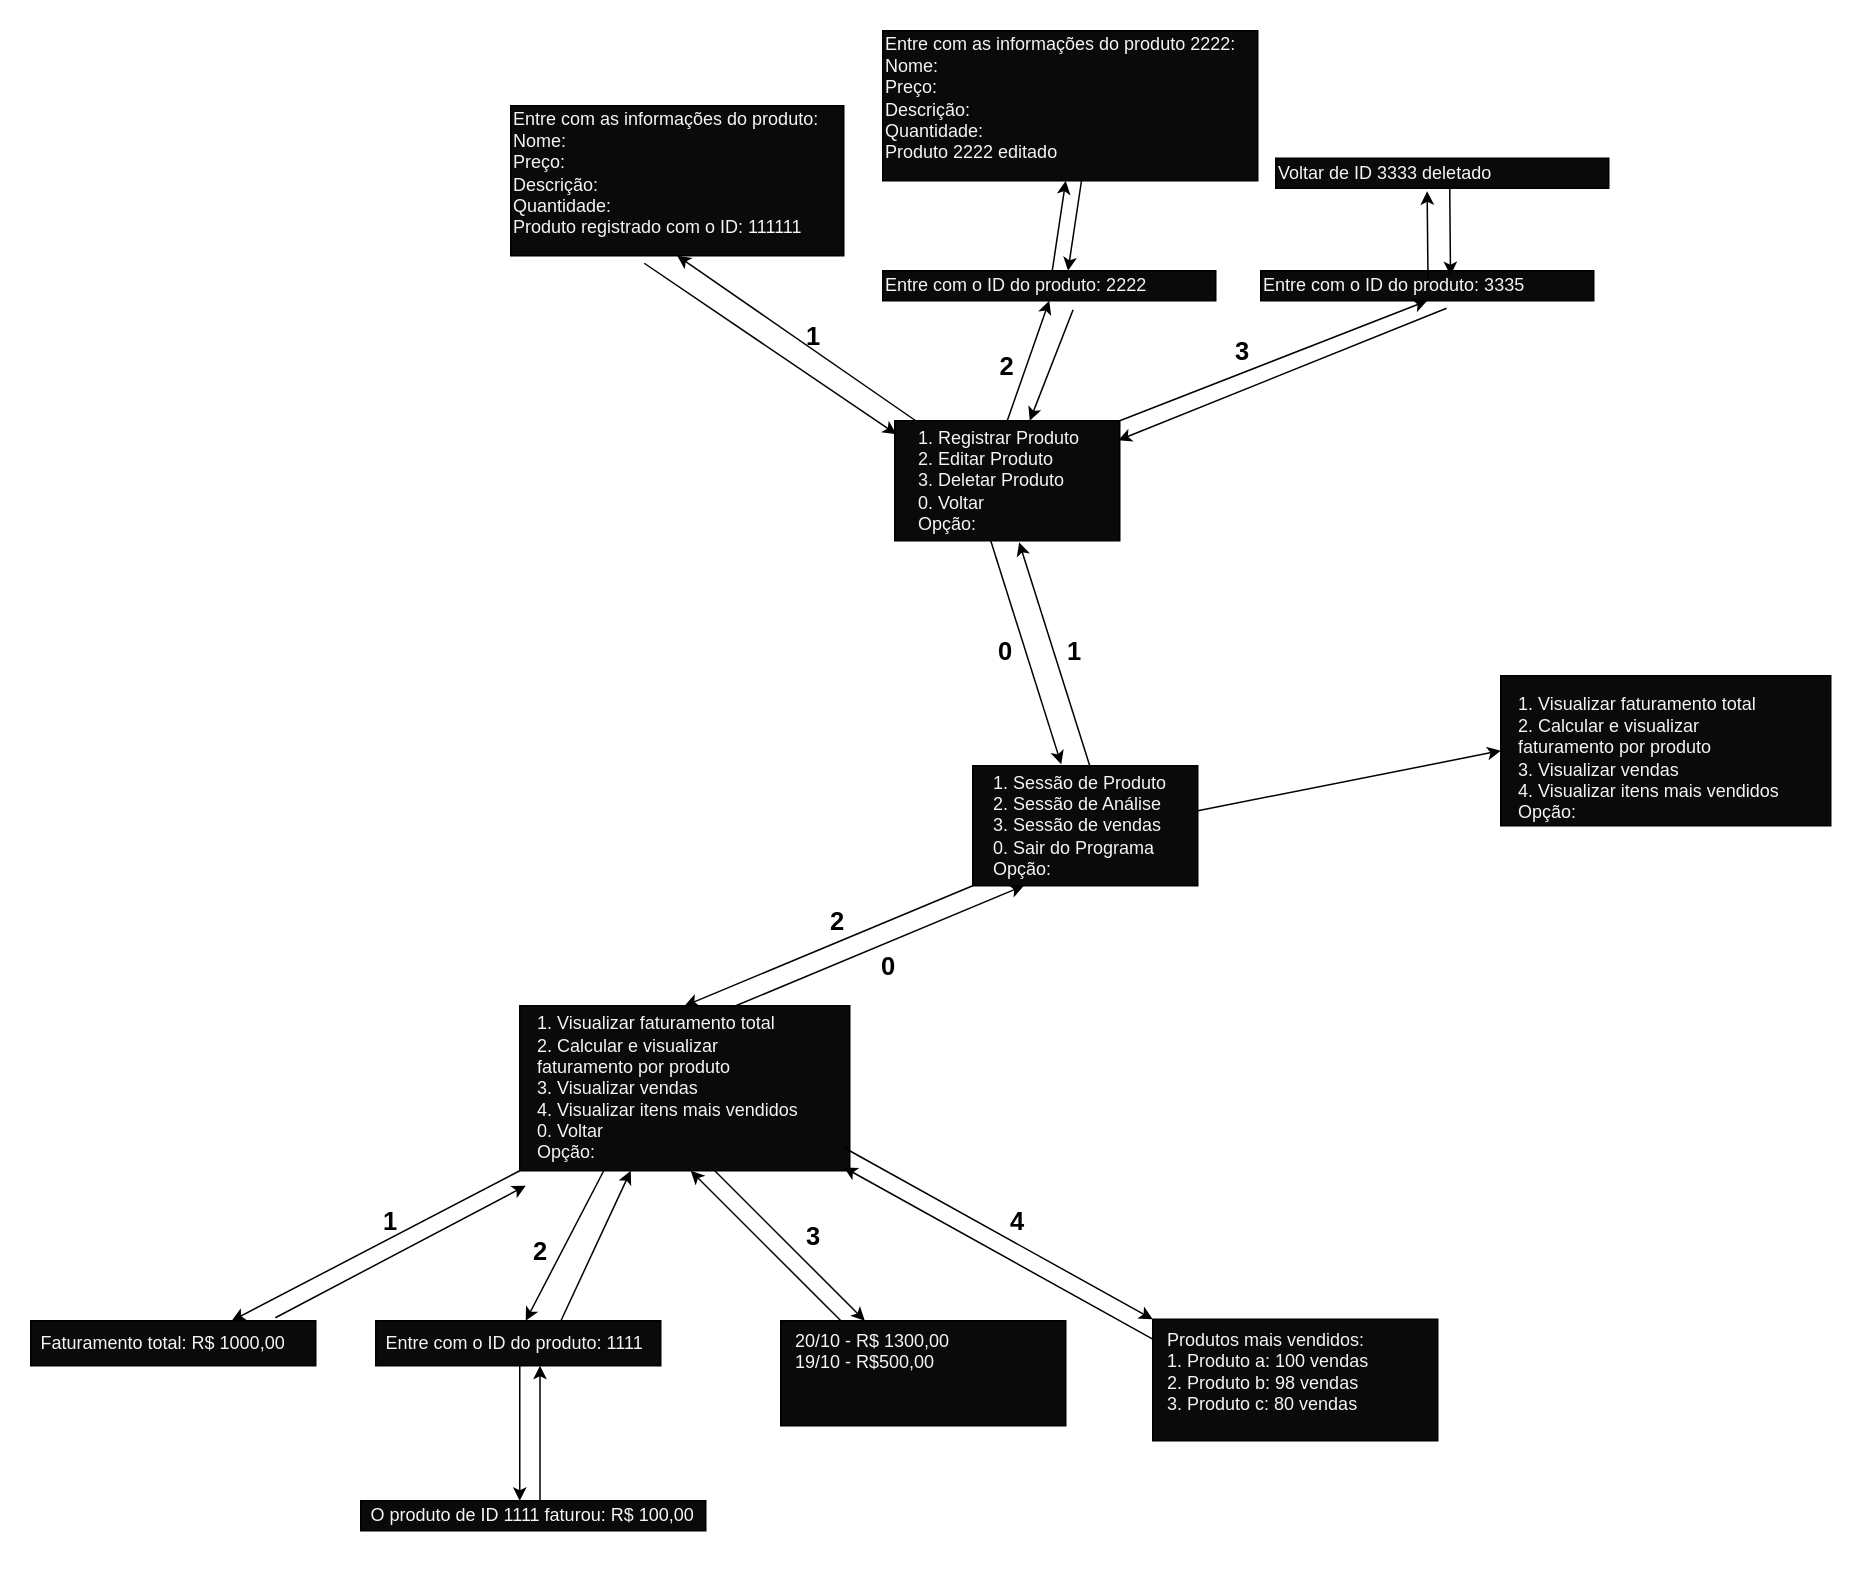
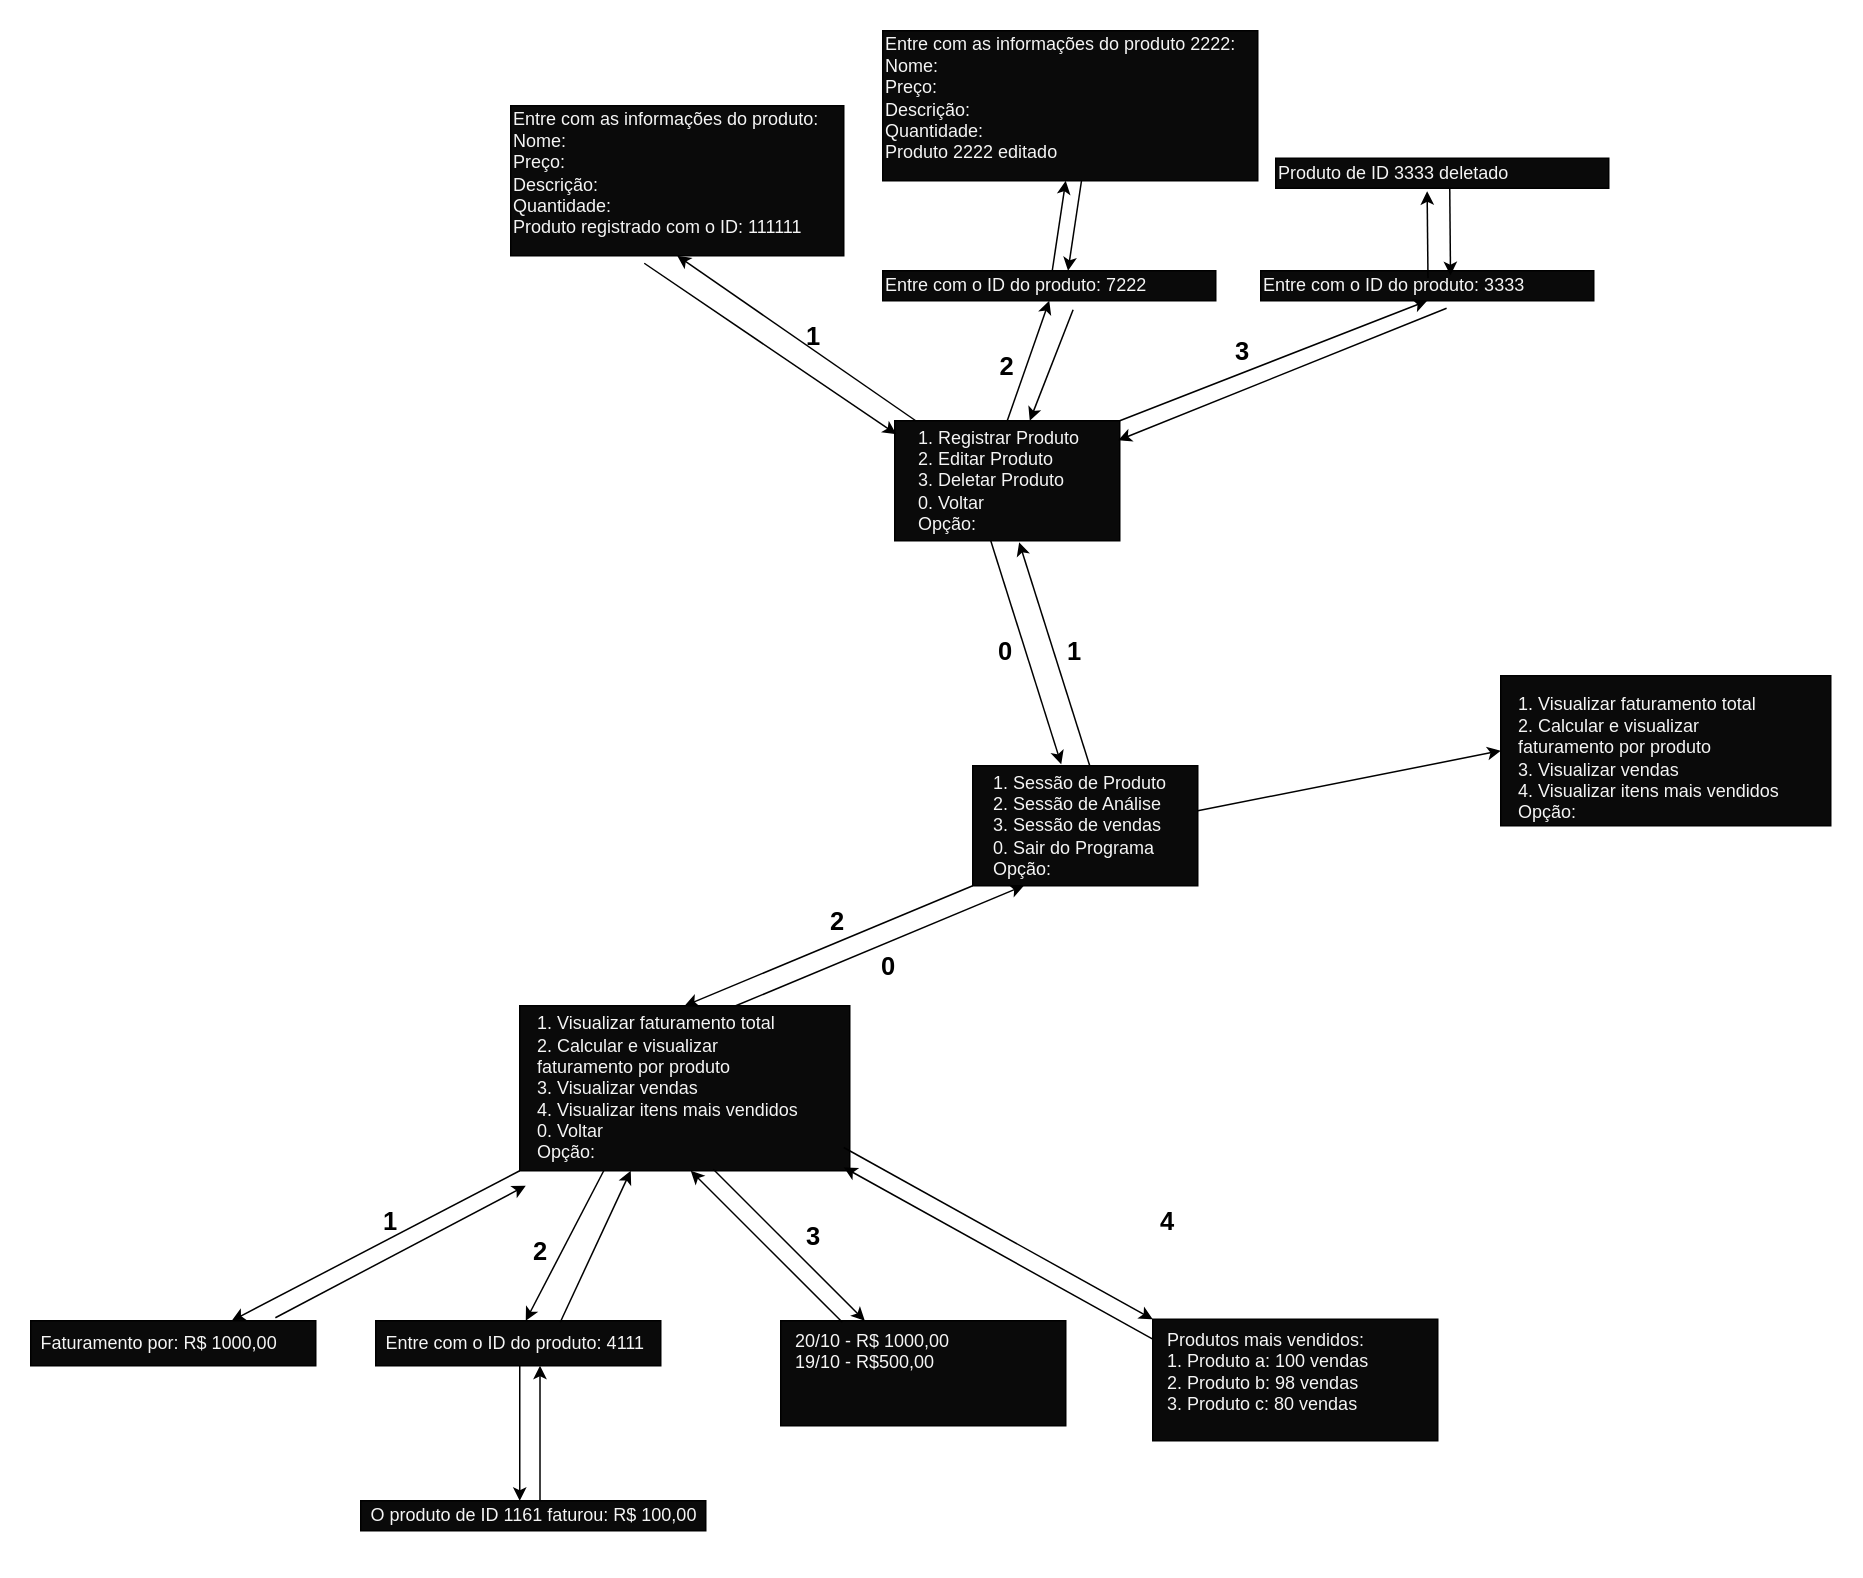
node "Voltar de ID 3333 deletado": label "Voltar de ID 3333 deletado" -> "Produto de ID 3333 deletado"
node "Entre com o ID do produto: 2222": label "Entre com o ID do produto: 2222" -> "Entre com o ID do produto: 7222"
node "Entre com o ID do produto: 3335": label "Entre com o ID do produto: 3335" -> "Entre com o ID do produto: 3333"
node "4": moved (1018, 1223) -> (1168, 1223)
node "Faturamento total: R$ 1000,00": label "Faturamento total: R$ 1000,00" -> "Faturamento por: R$ 1000,00"
node "Entre com o ID do produto: 1111": label "Entre com o ID do produto: 1111" -> "Entre com o ID do produto: 4111"
node "20/10 - R$ 1300,00 19/10 - R$500,00": label "20/10 - R$ 1300,00 19/10 - R$500,00" -> "20/10 - R$ 1000,00 19/10 - R$500,00"
node "O produto de ID 1111 faturou: R$ 100,00": label "O produto de ID 1111 faturou: R$ 100,00" -> "O produto de ID 1161 faturou: R$ 100,00"
